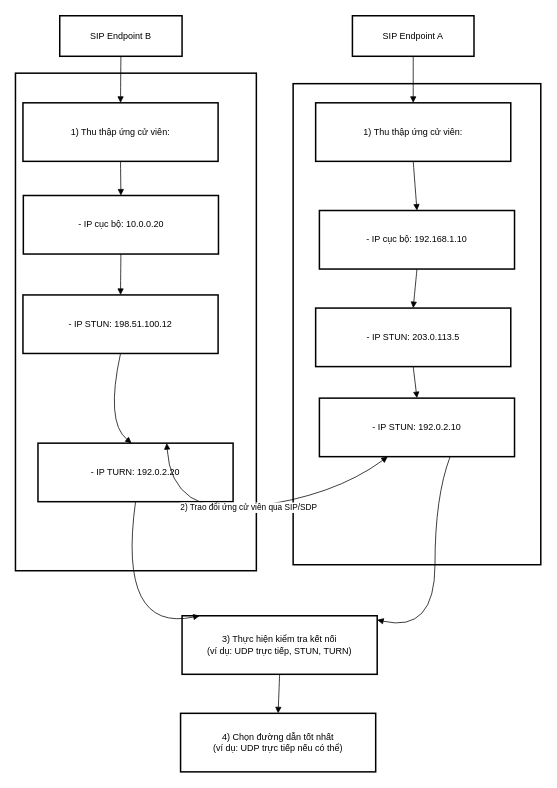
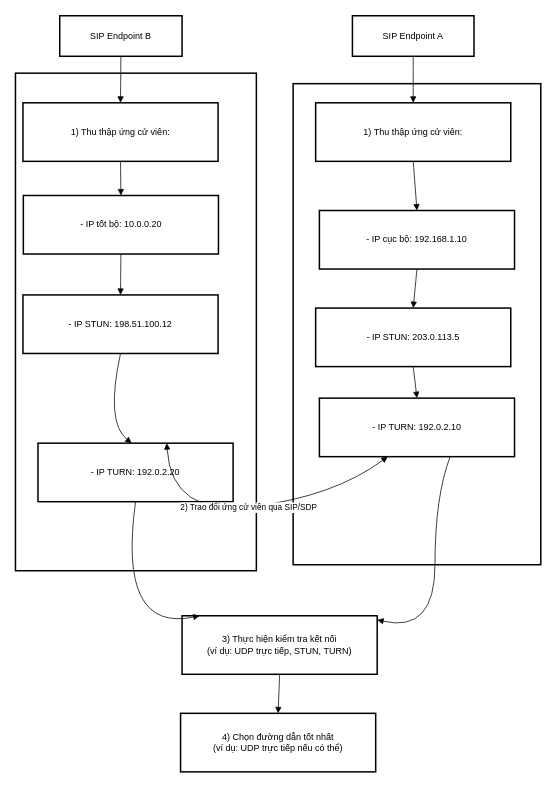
node "- IP cục bộ: 10.0.0.20": label "- IP cục bộ: 10.0.0.20" -> "- IP tốt bộ: 10.0.0.20"
node "- IP STUN: 192.0.2.10": label "- IP STUN: 192.0.2.10" -> "- IP TURN: 192.0.2.10"
